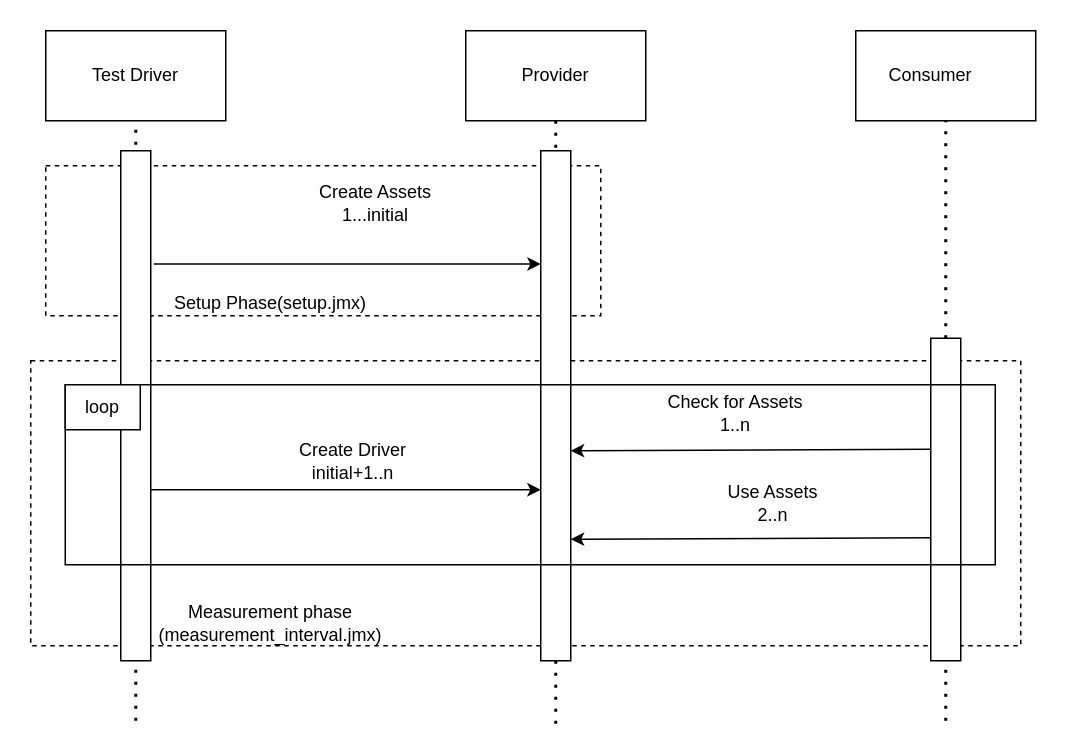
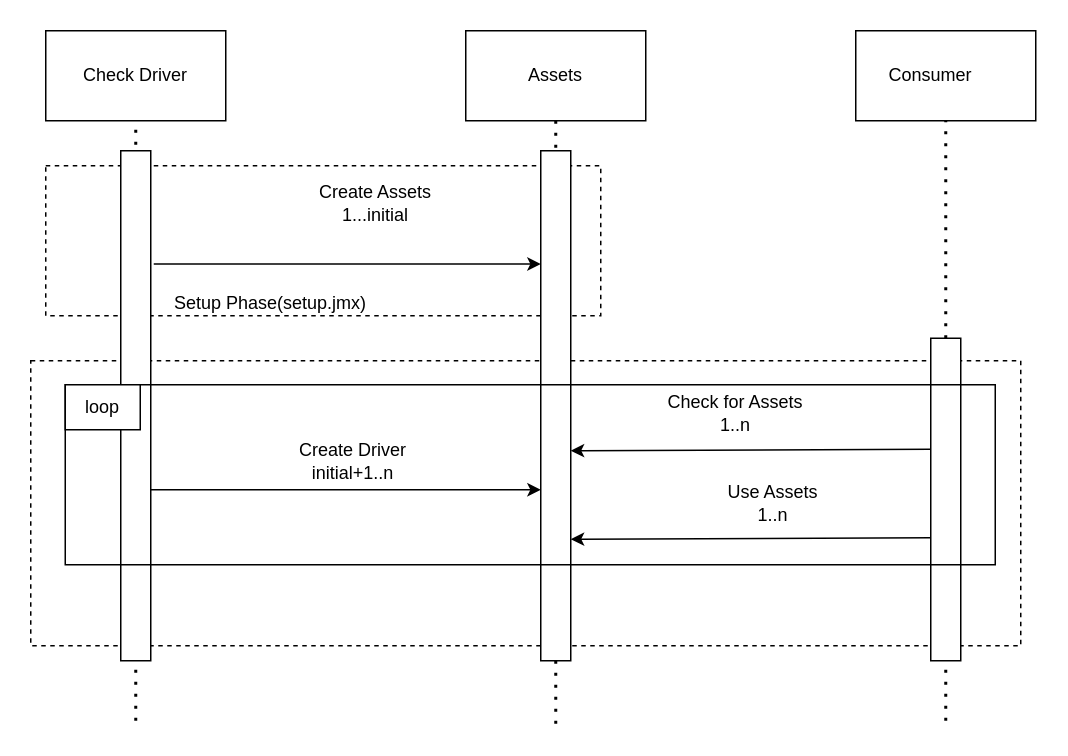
node "Test Driver": label "Test Driver" -> "Check Driver"
node "Provider": label "Provider" -> "Assets"
node "Use Assets 2..n": label "Use Assets 2..n" -> "Use Assets 1..n"
node "Measurement phase (measurement_interval.jmx)": removed
